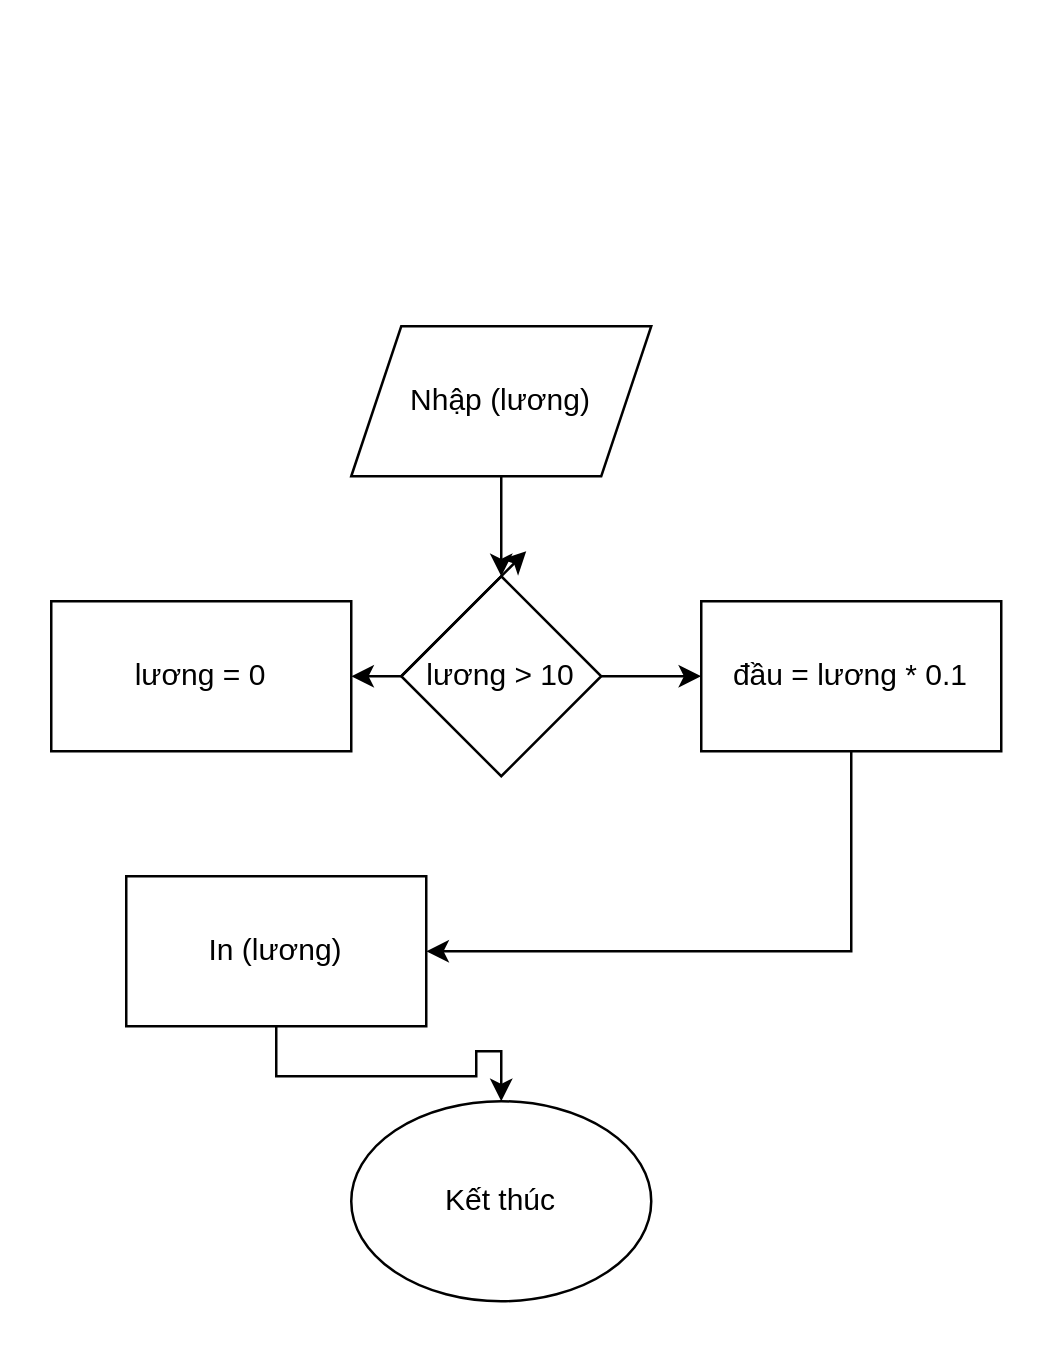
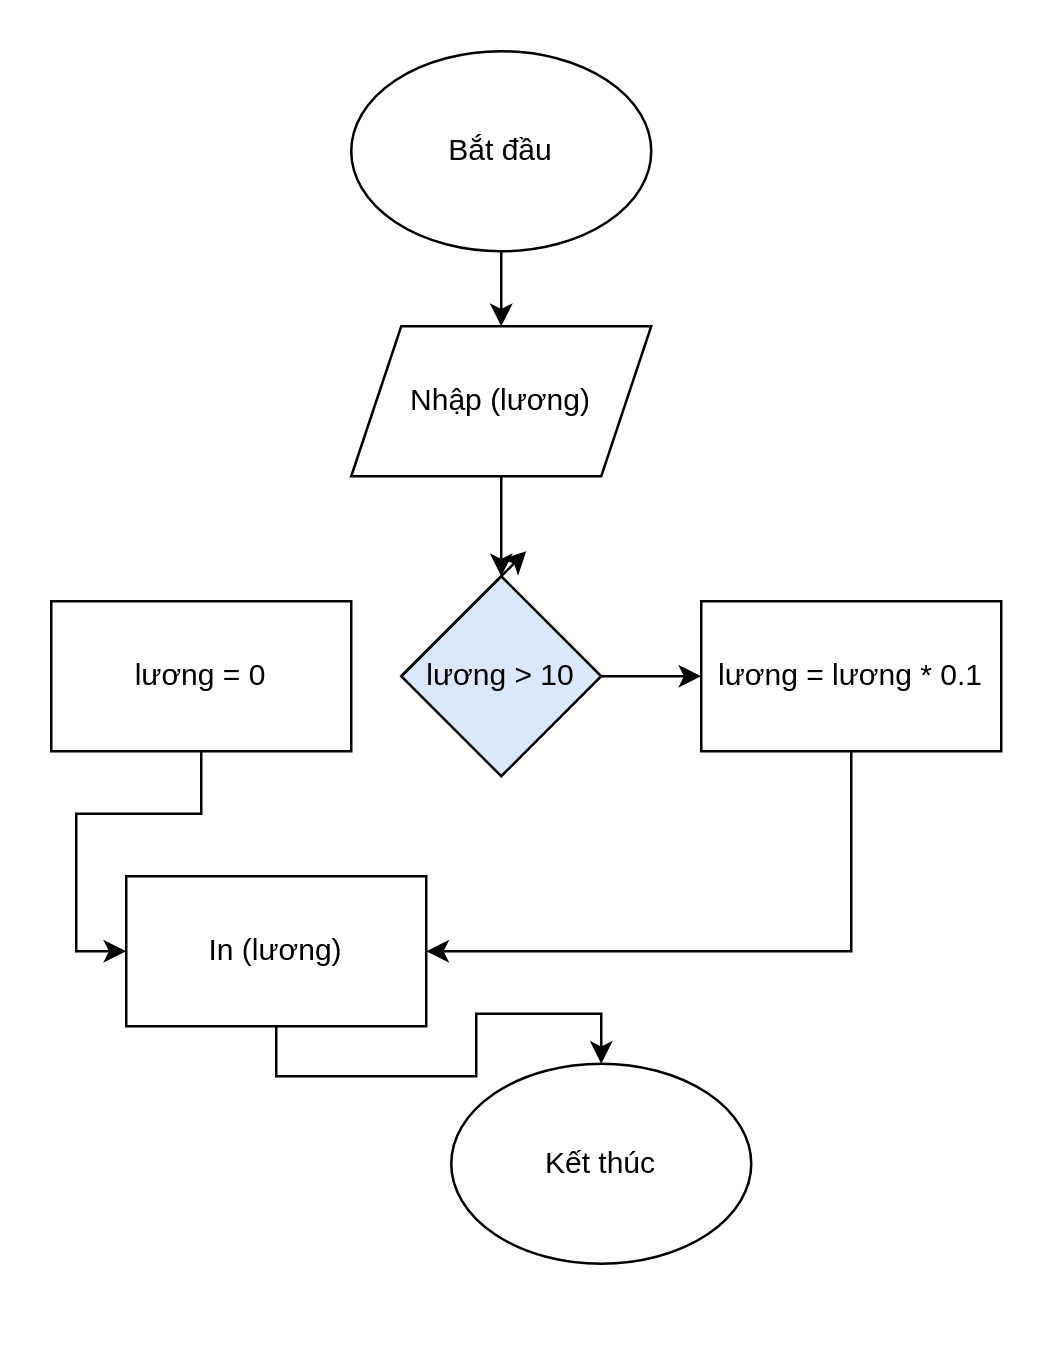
node "Bắt đầu": added
edge "Bắt đầu" -> "Nhập (lương)": added
edge "lương > 10" -> "lương = 0": removed
node "lương > 10": fillcolor #ffffff -> #dae8fc
node "đầu = lương * 0.1": label "đầu = lương * 0.1" -> "lương = lương * 0.1"
edge "lương = 0" -> "In (lương)": added
node "Kết thúc": moved (501, 1201) -> (601, 1164)
